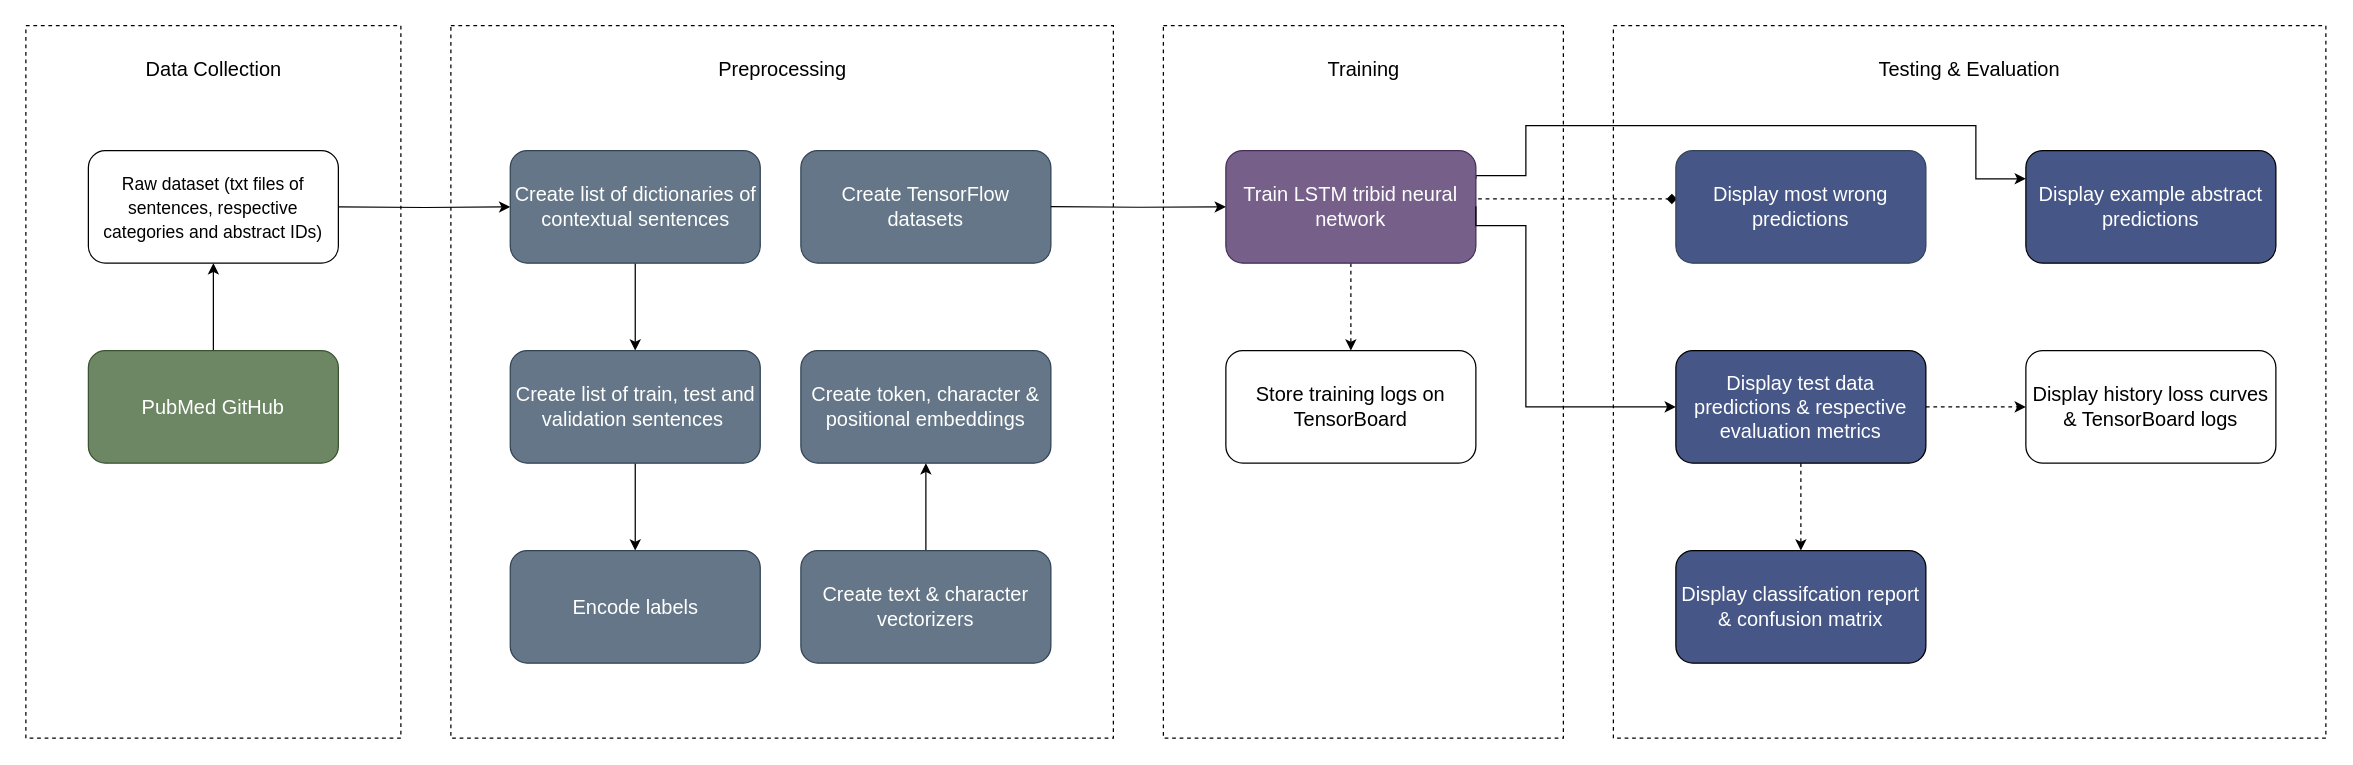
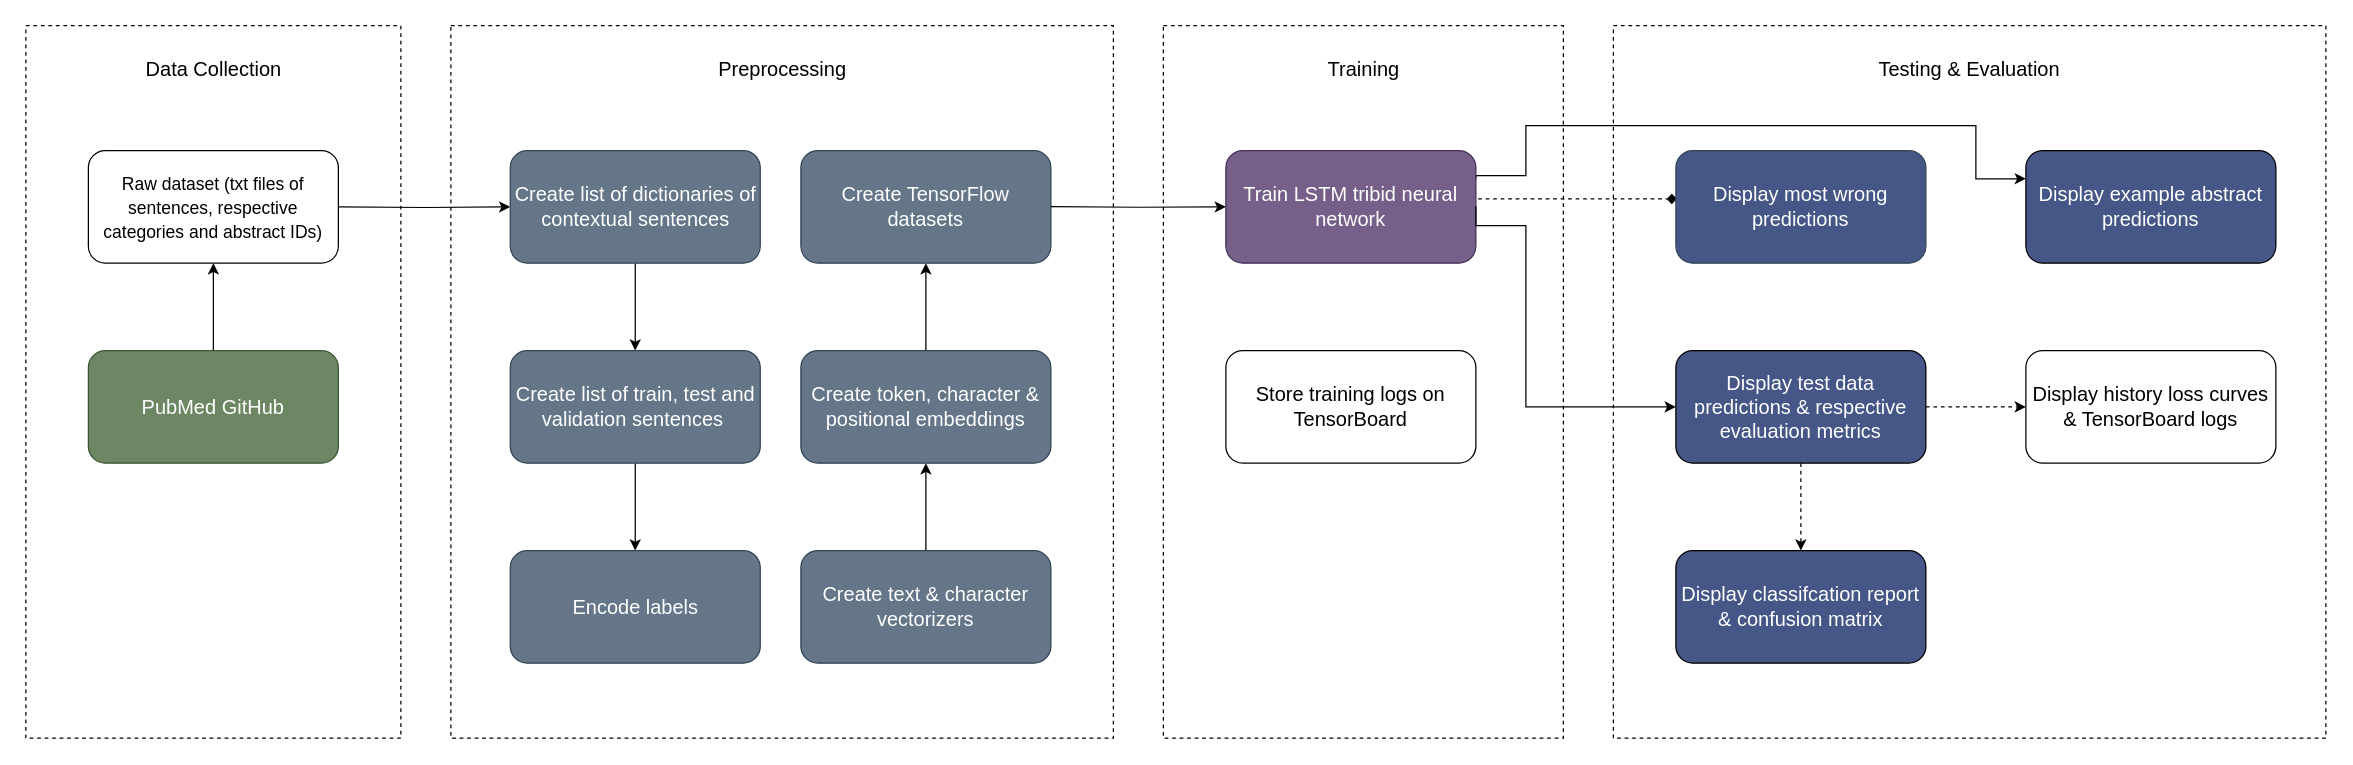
edge "Train LSTM tribid neural network" -> "Store training logs on TensorBoard": removed
edge "Create token, character & positional embeddings" -> "Create TensorFlow datasets": added
